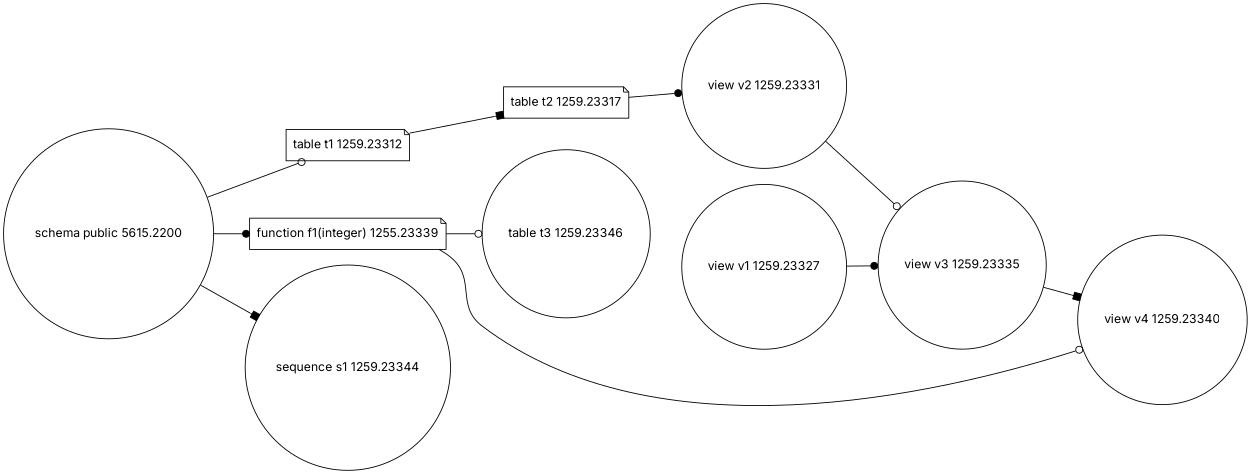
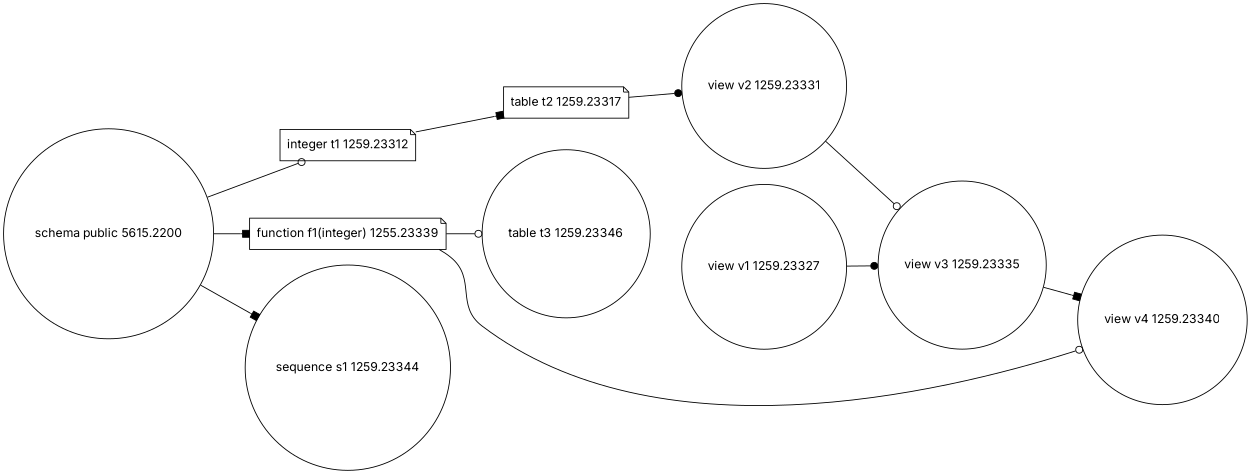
node "table t1 1259.23312": label "table t1 1259.23312" -> "integer t1 1259.23312"
edge "schema public 5615.2200" -> "function f1(integer) 1255.23339": arrowhead dot -> box
